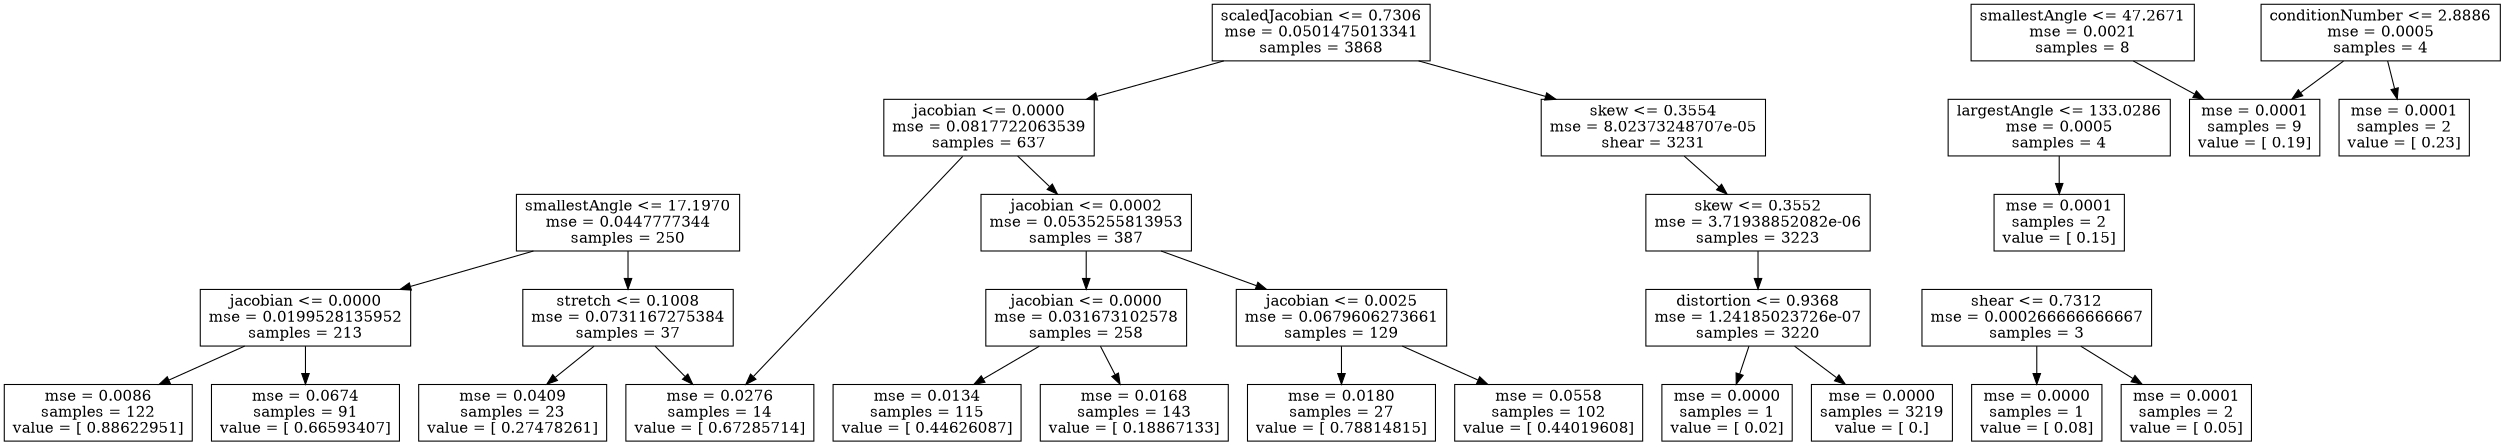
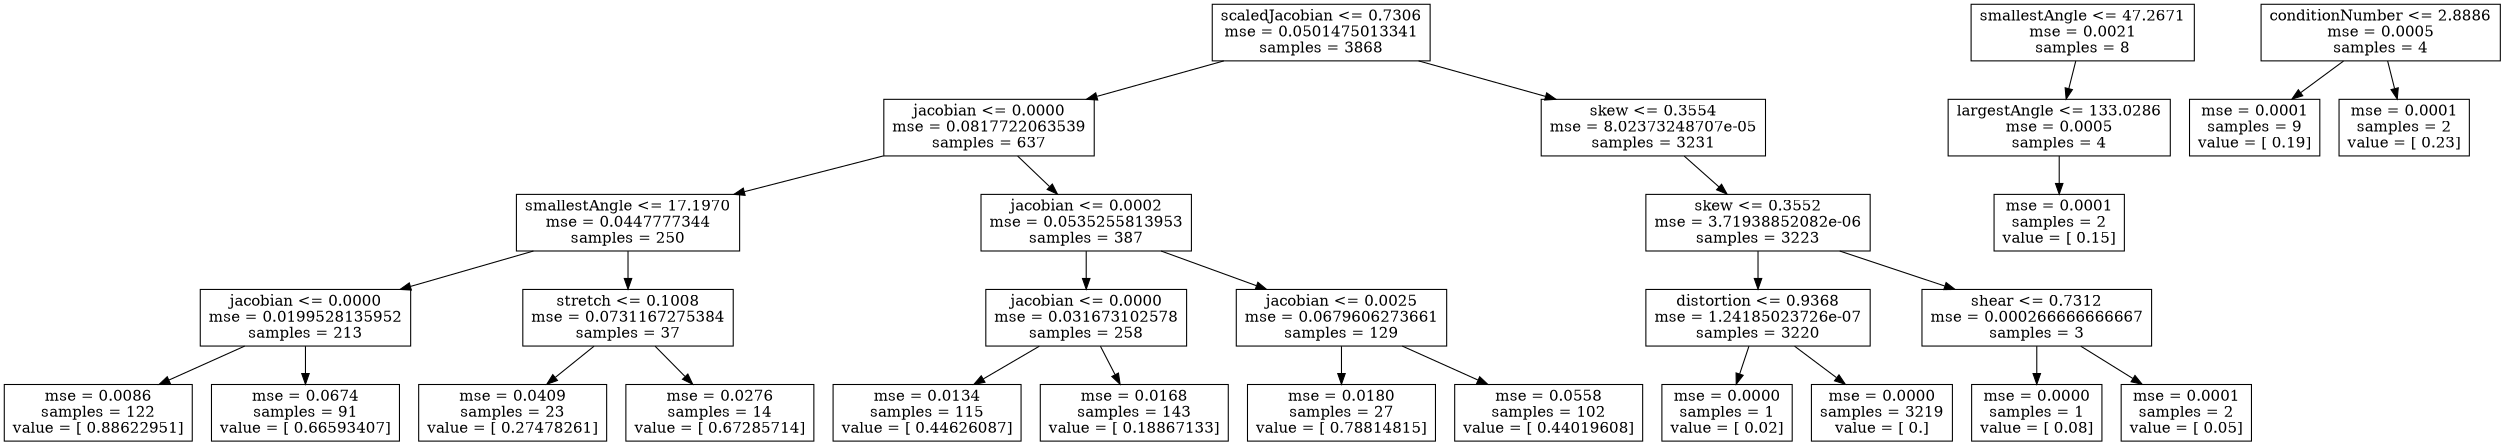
edge "smallestAngle <= 47.2671 mse = 0.0021 samples = 8" -> "mse = 0.0001 samples = 9 value = [ 0.19]": now "smallestAngle <= 47.2671 mse = 0.0021 samples = 8" -> "largestAngle <= 133.0286 mse = 0.0005 samples = 4"
node "skew <= 0.3554 mse = 8.02373248707e-05 shear = 3231": label "skew <= 0.3554 mse = 8.02373248707e-05 shear = 3231" -> "skew <= 0.3554 mse = 8.02373248707e-05 samples = 3231"
edge "jacobian <= 0.0000 mse = 0.0817722063539 samples = 637" -> "mse = 0.0276 samples = 14 value = [ 0.67285714]": now "jacobian <= 0.0000 mse = 0.0817722063539 samples = 637" -> "smallestAngle <= 17.1970 mse = 0.0447777344 samples = 250"
edge "skew <= 0.3552 mse = 3.71938852082e-06 samples = 3223" -> "shear <= 0.7312 mse = 0.000266666666667 samples = 3": added
